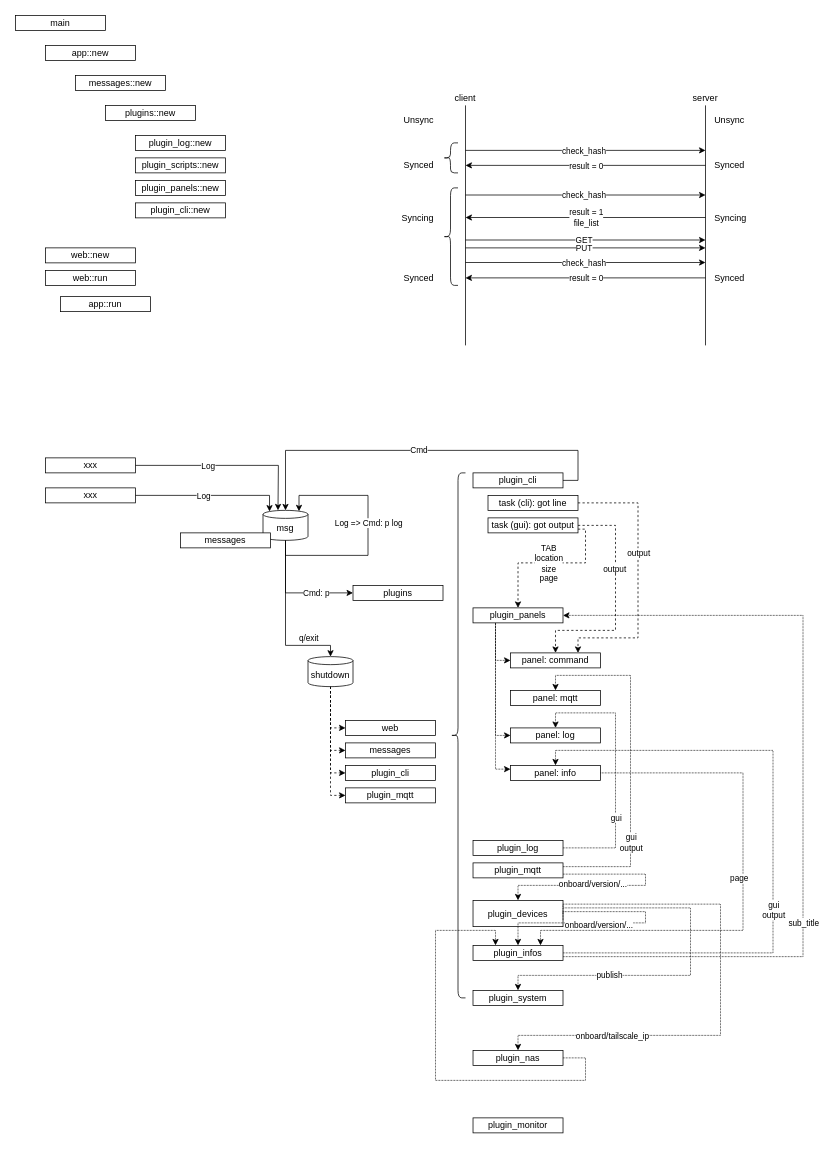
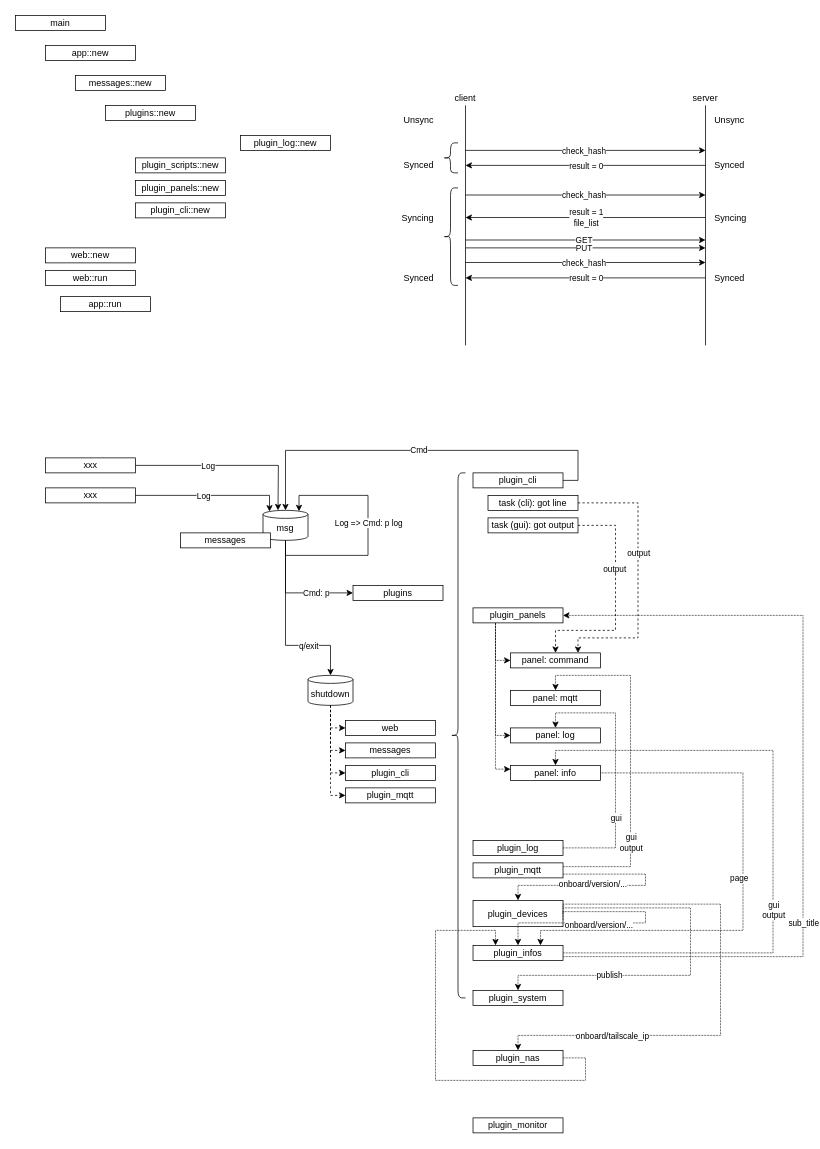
node "plugin_log::new": moved (180, 143) -> (285, 143)
edge "task (gui): got output" -> "plugin_panels": removed, label "TAB location size page"
node "shutdown": moved (330, 672) -> (330, 690)
